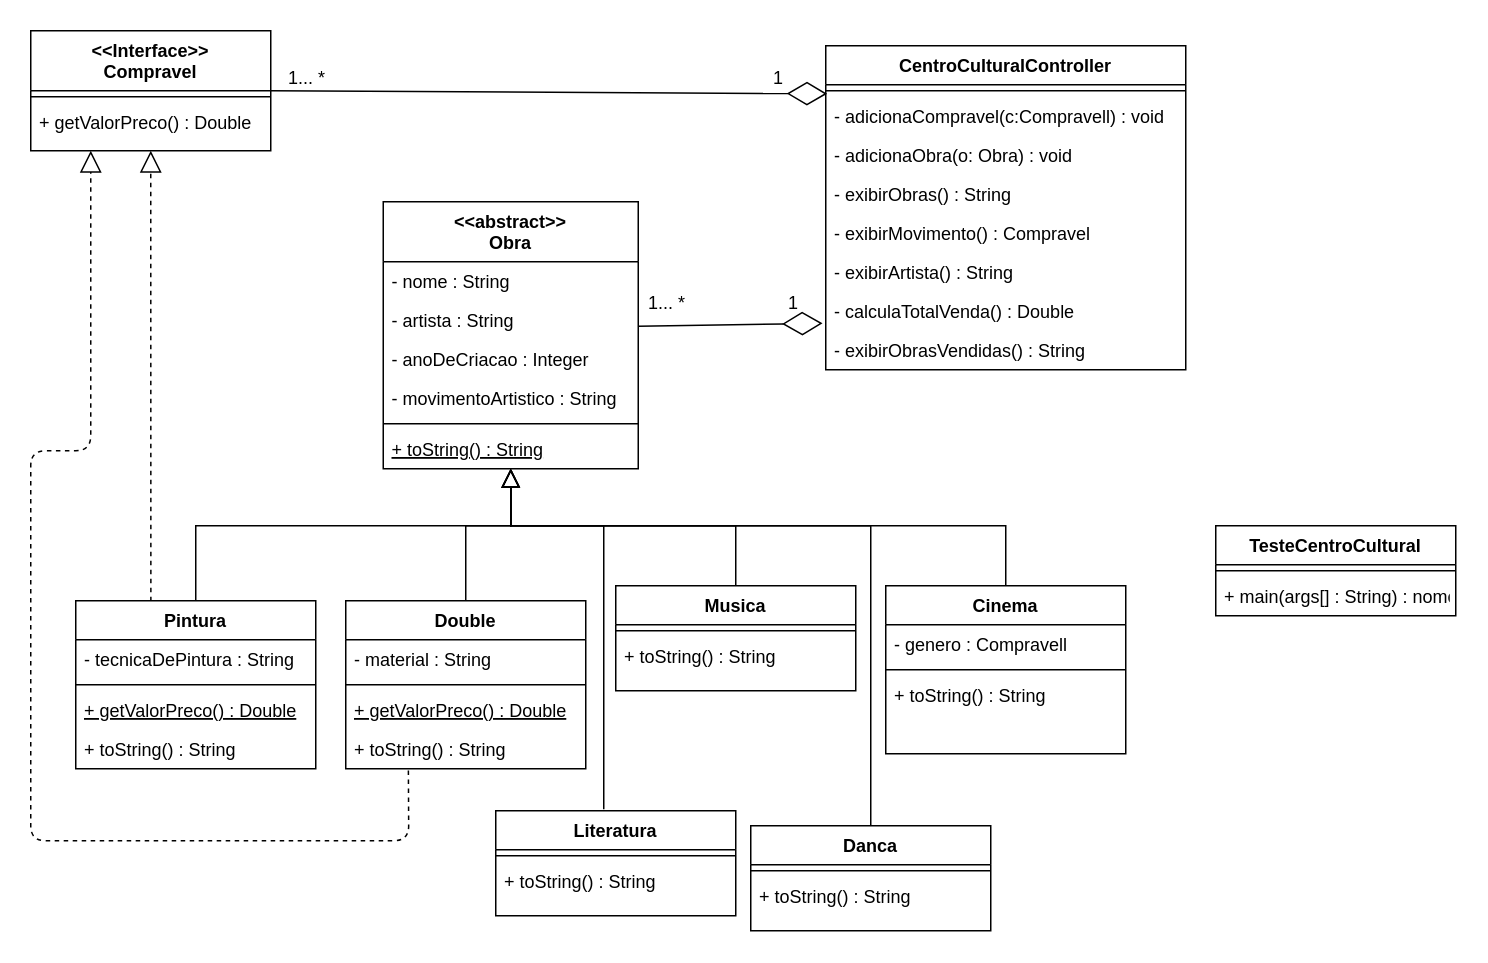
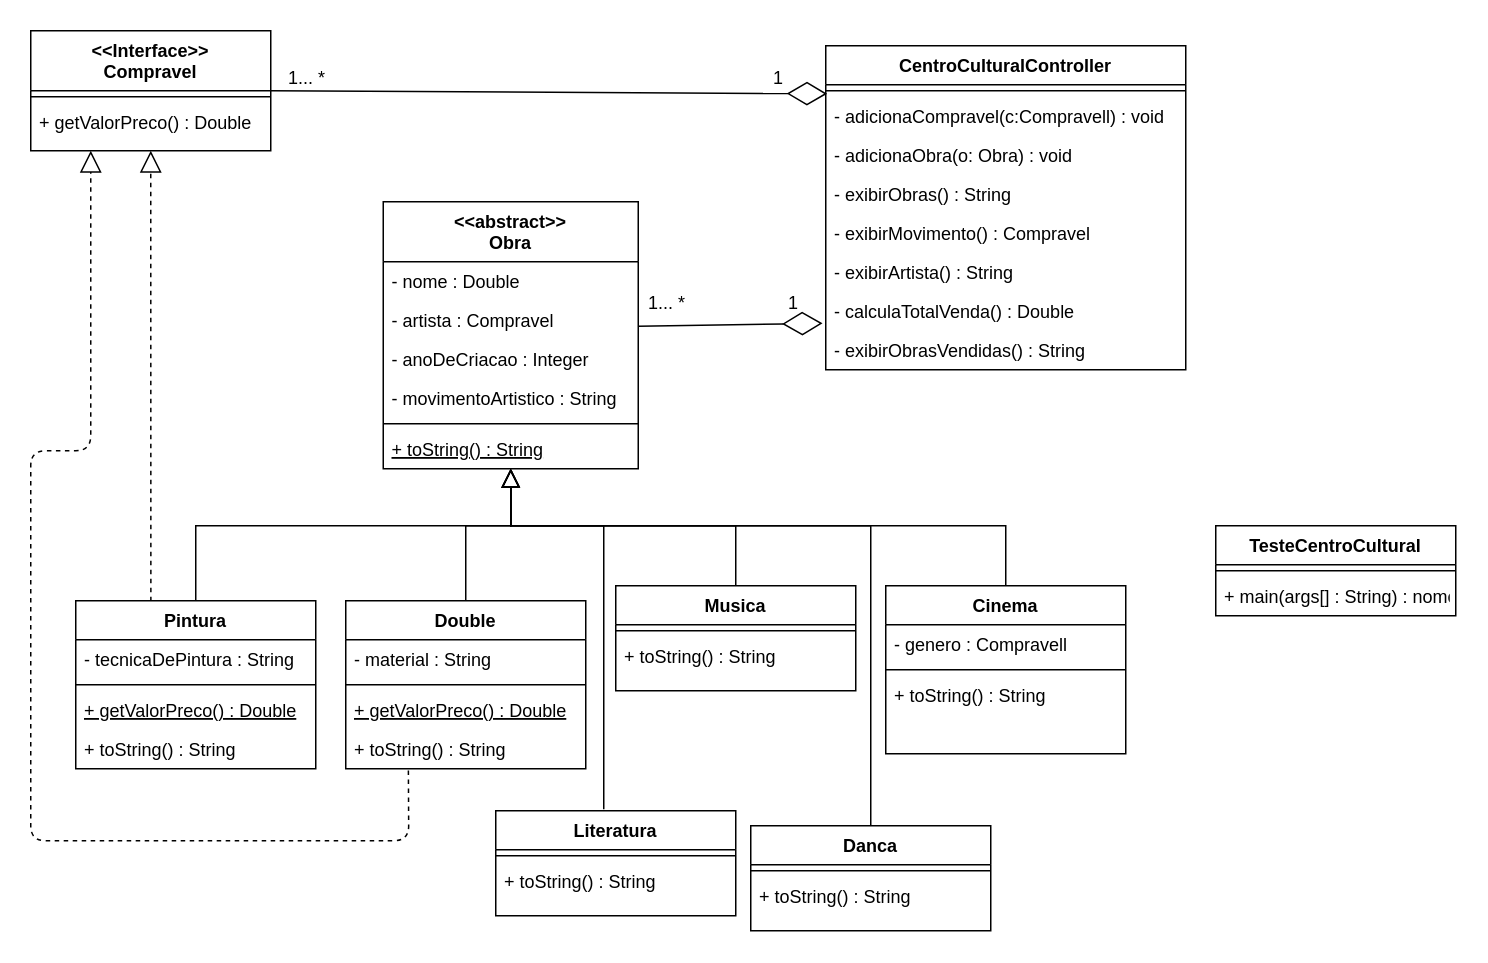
node "- nome : String": label "- nome : String" -> "- nome : Double"
node "- artista : String": label "- artista : String" -> "- artista : Compravel"
